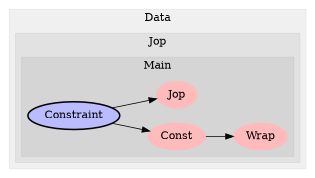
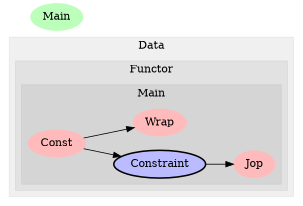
node "Main": added
cluster "Jop": label "Jop" -> "Functor"
edge "Constraint" -> "Const": reversed
